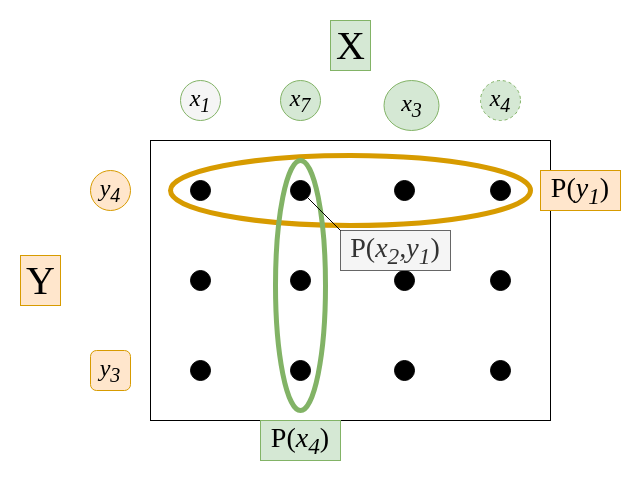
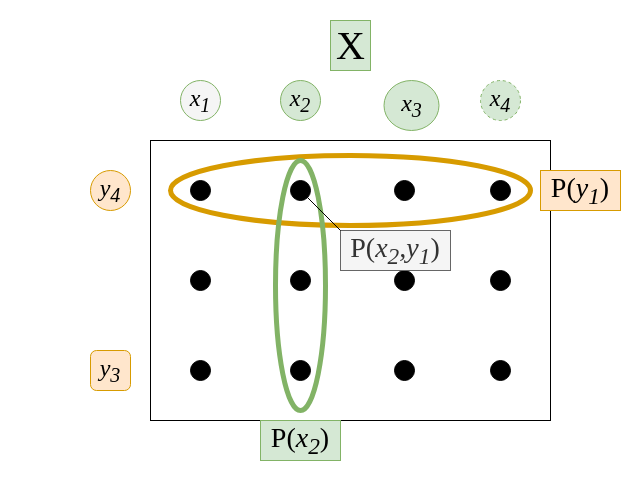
node "x7": label "x7" -> "x2"
node "Y": removed
node "P(x4)": label "P(x4)" -> "P(x2)"
